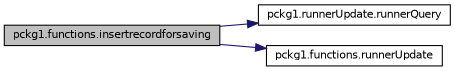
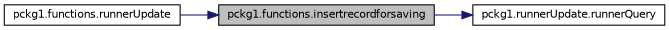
edge "pckg1.functions.insertrecordforsaving" -> "pckg1.functions.runnerUpdate": reversed
